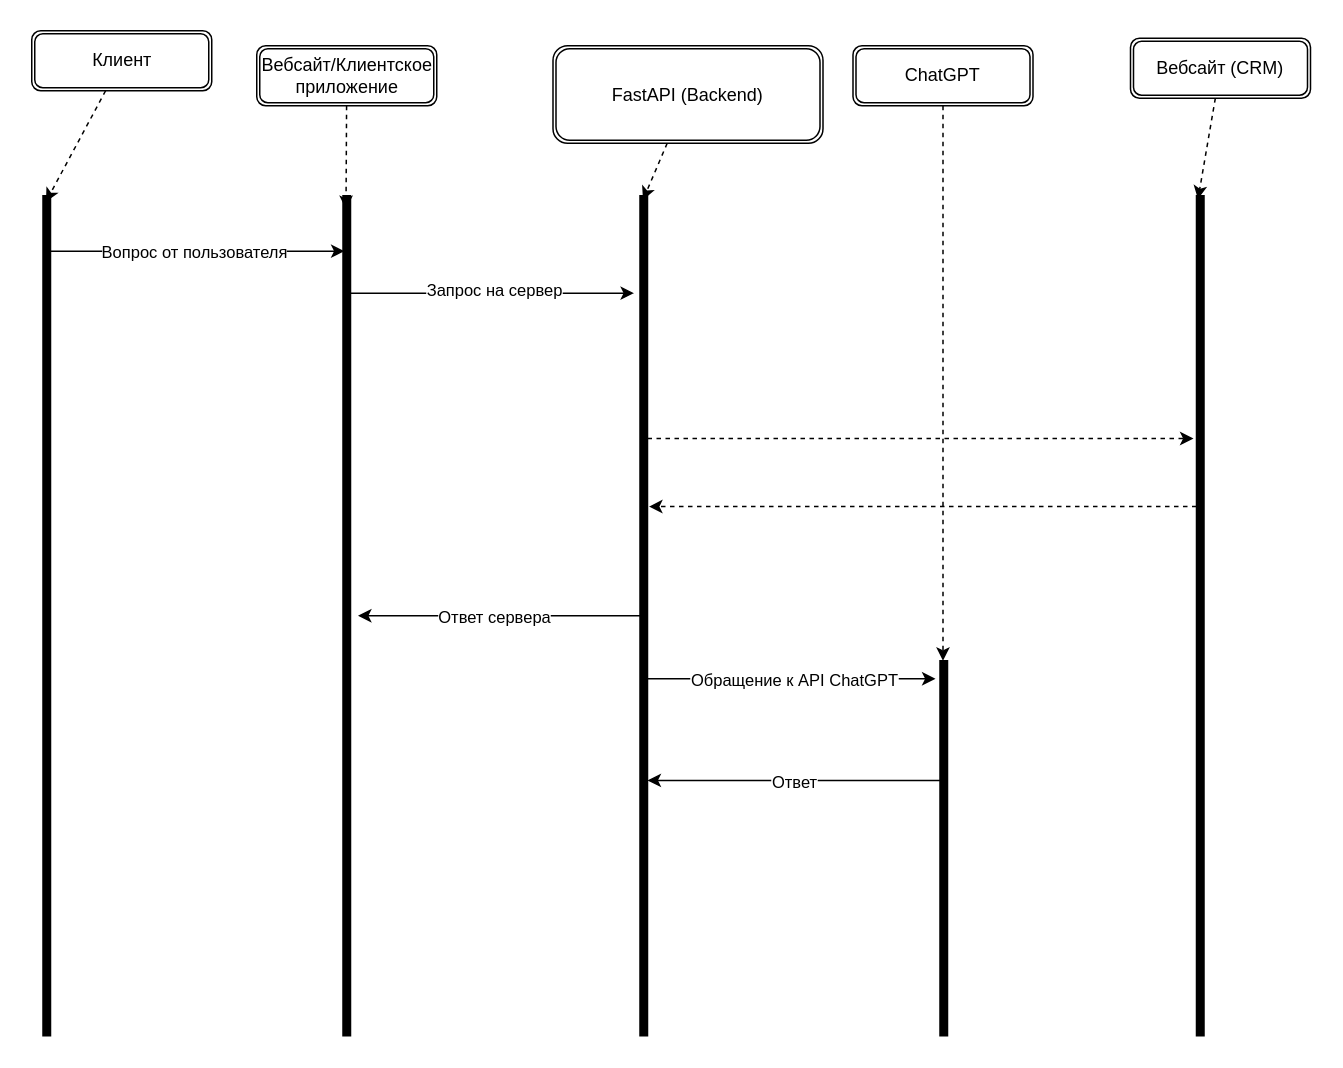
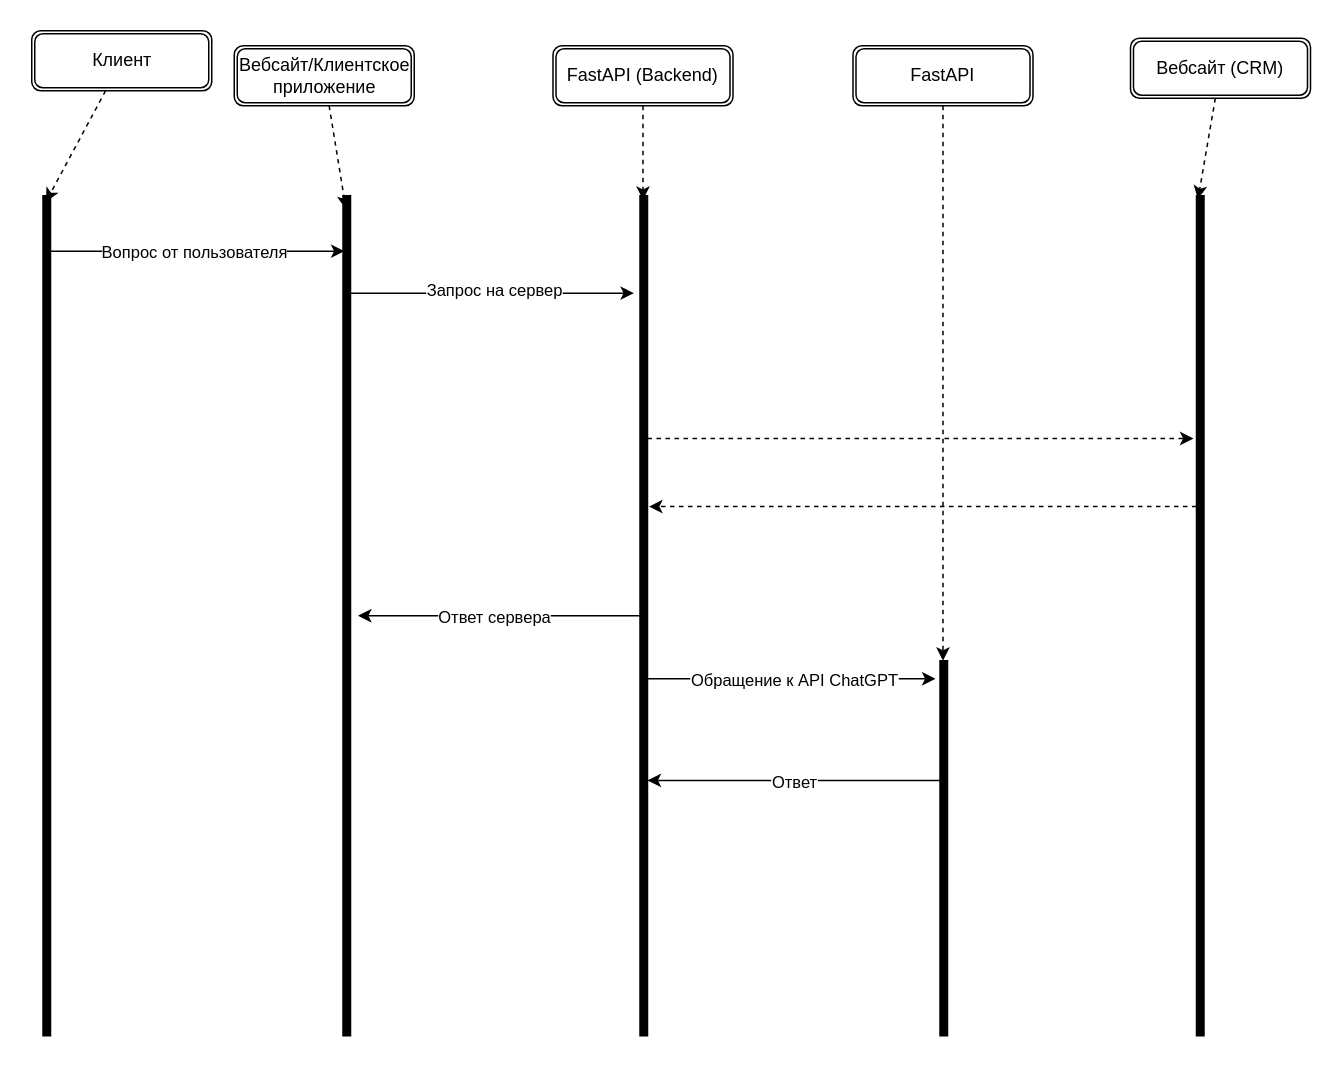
node "Вебсайт/Клиентское приложение": moved (347, 76) -> (324, 76)
node "ChatGPT": label "ChatGPT" -> "FastAPI"
node "FastAPI (Backend)": size 270x98 -> 180x60
